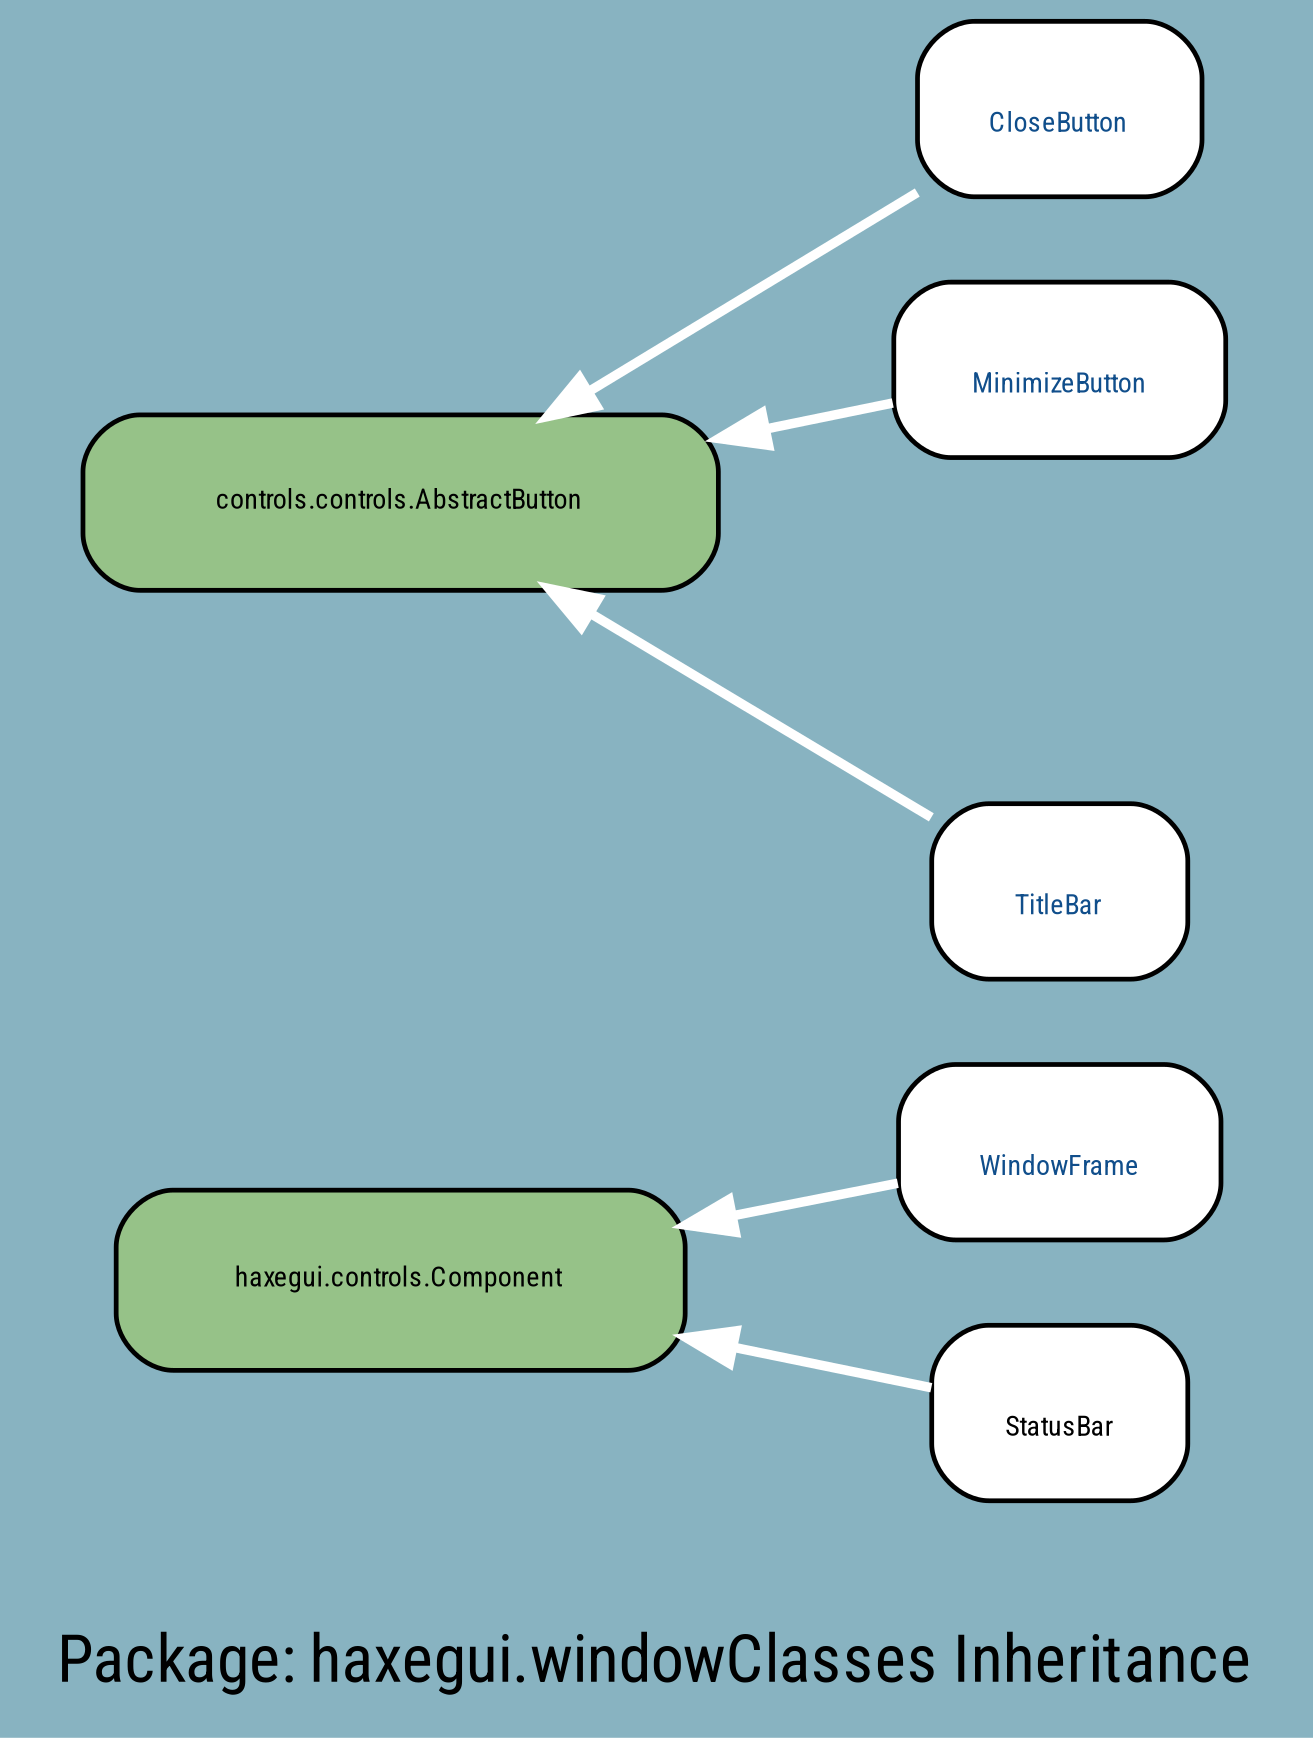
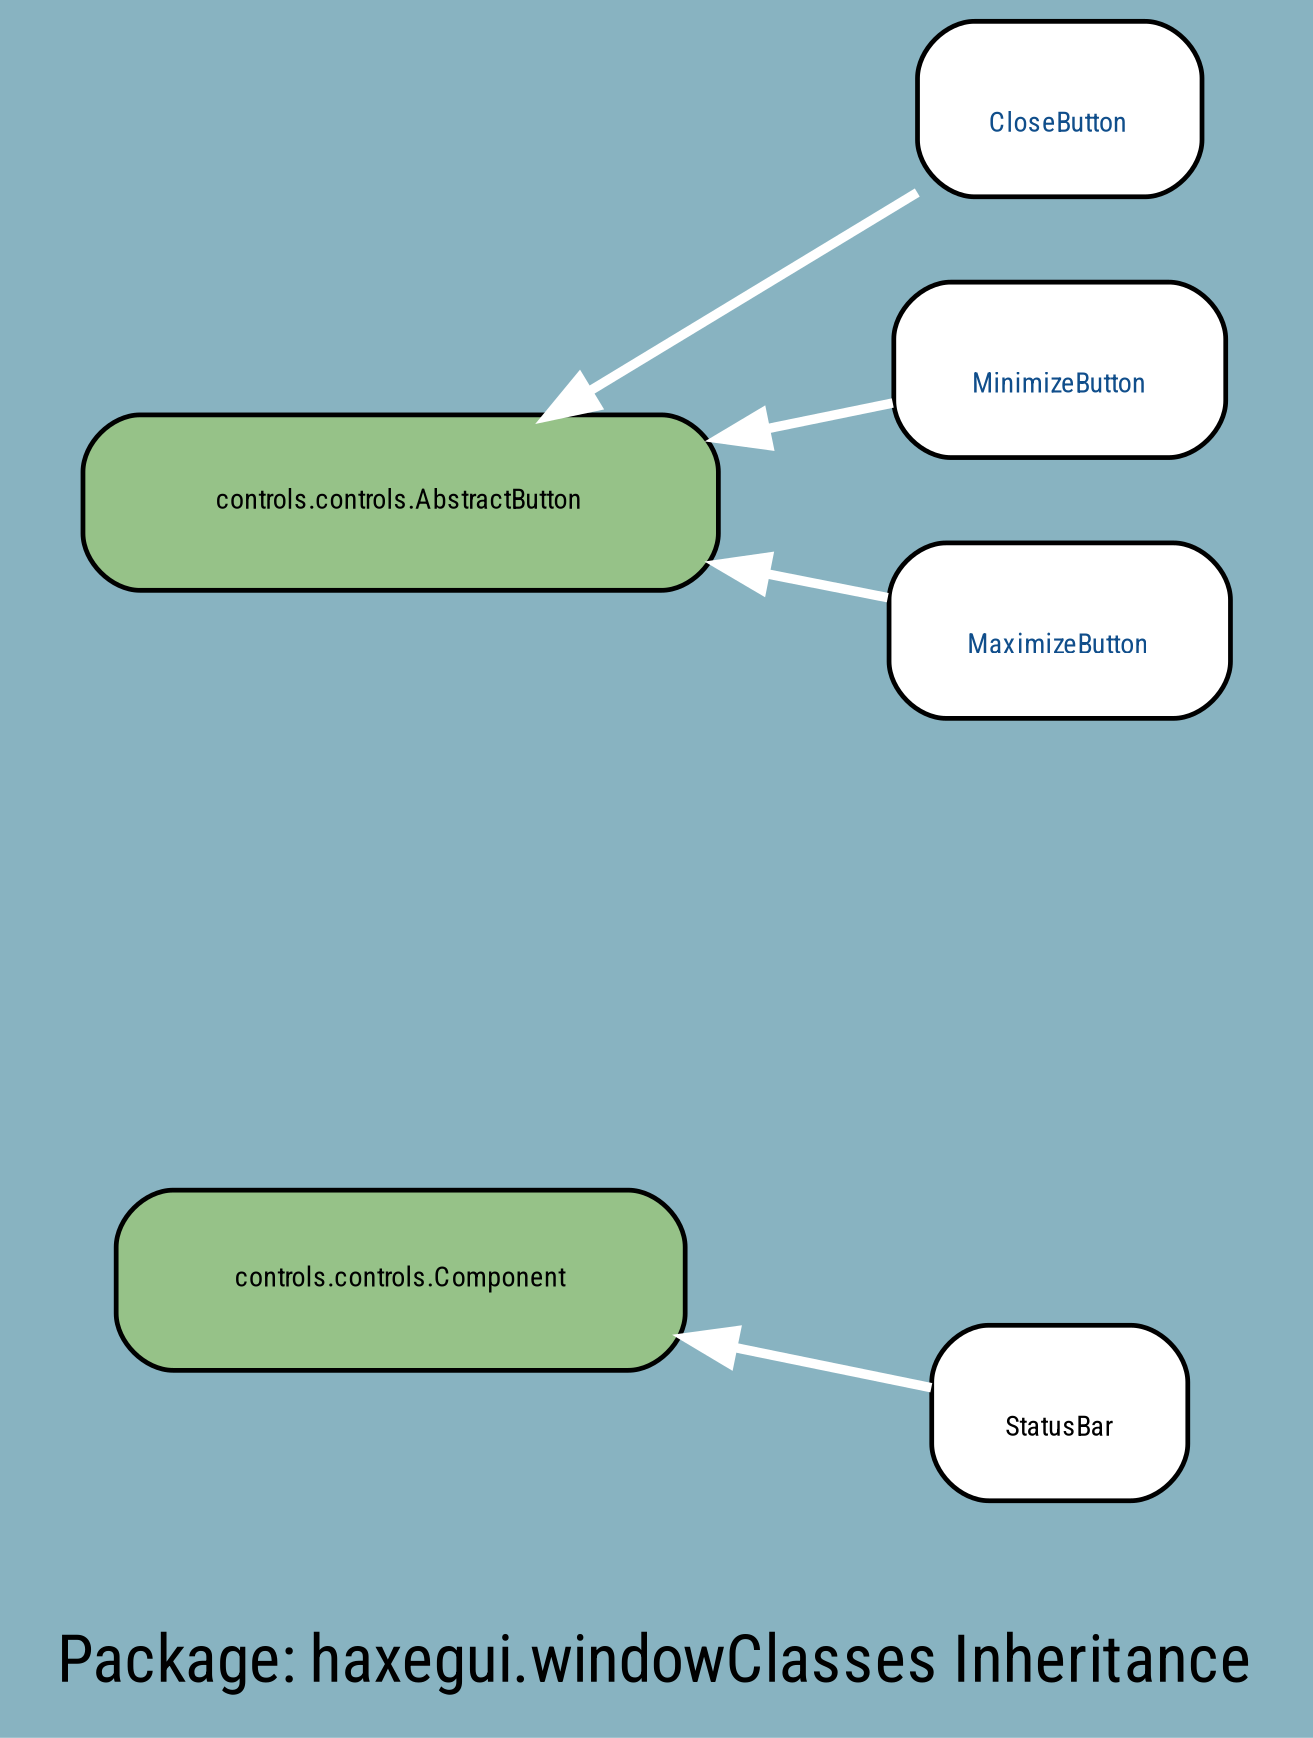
node "MaximizeButton": added
node "TitleBar": removed
node "WindowFrame": removed
node "haxegui.controls.Component": label "haxegui.controls.Component" -> "controls.controls.Component"
